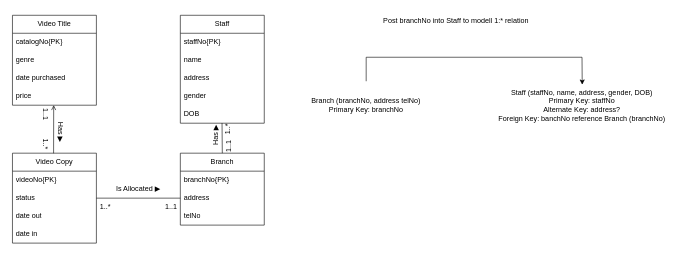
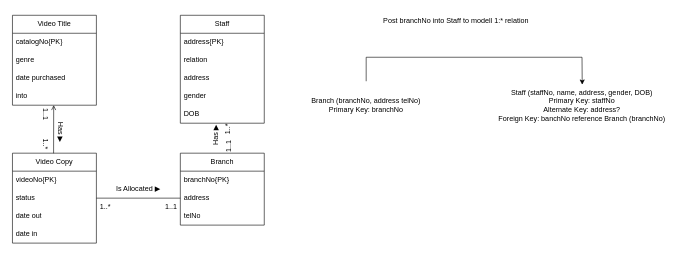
node "staffNo{PK}": label "staffNo{PK}" -> "address{PK}"
node "name": label "name" -> "relation"
node "price": label "price" -> "into"
edge "DOB" -- "Branch": removed
